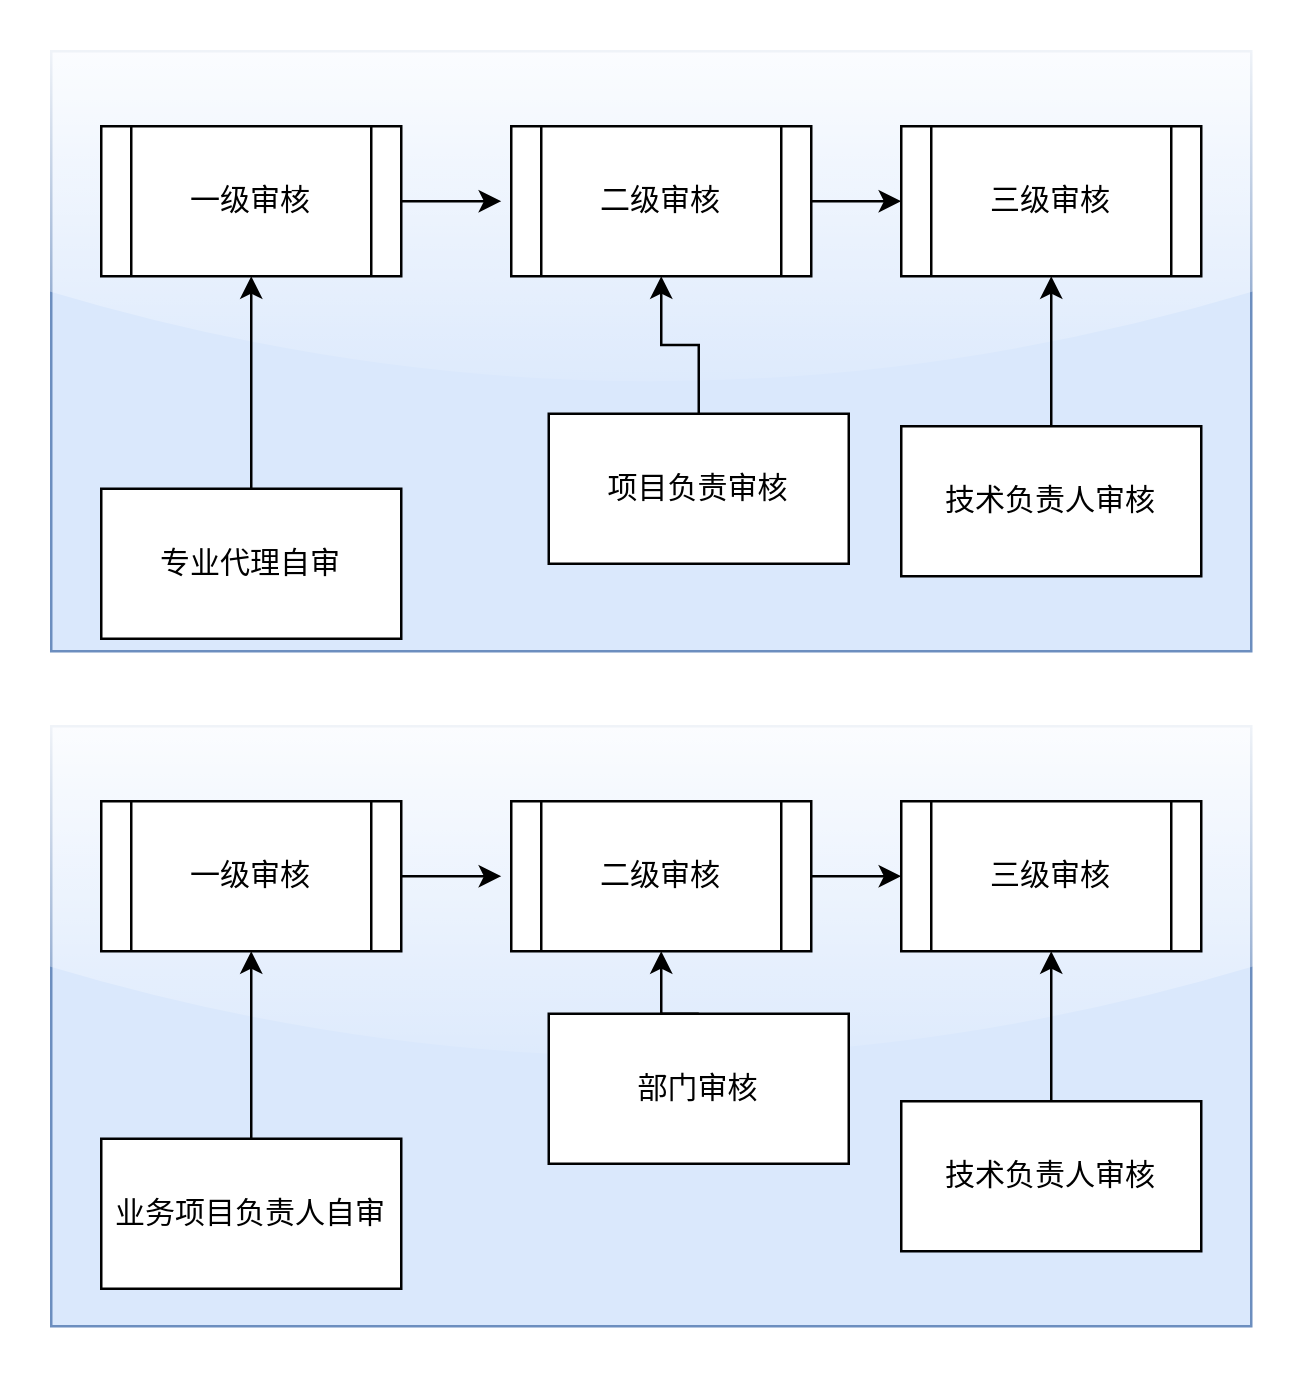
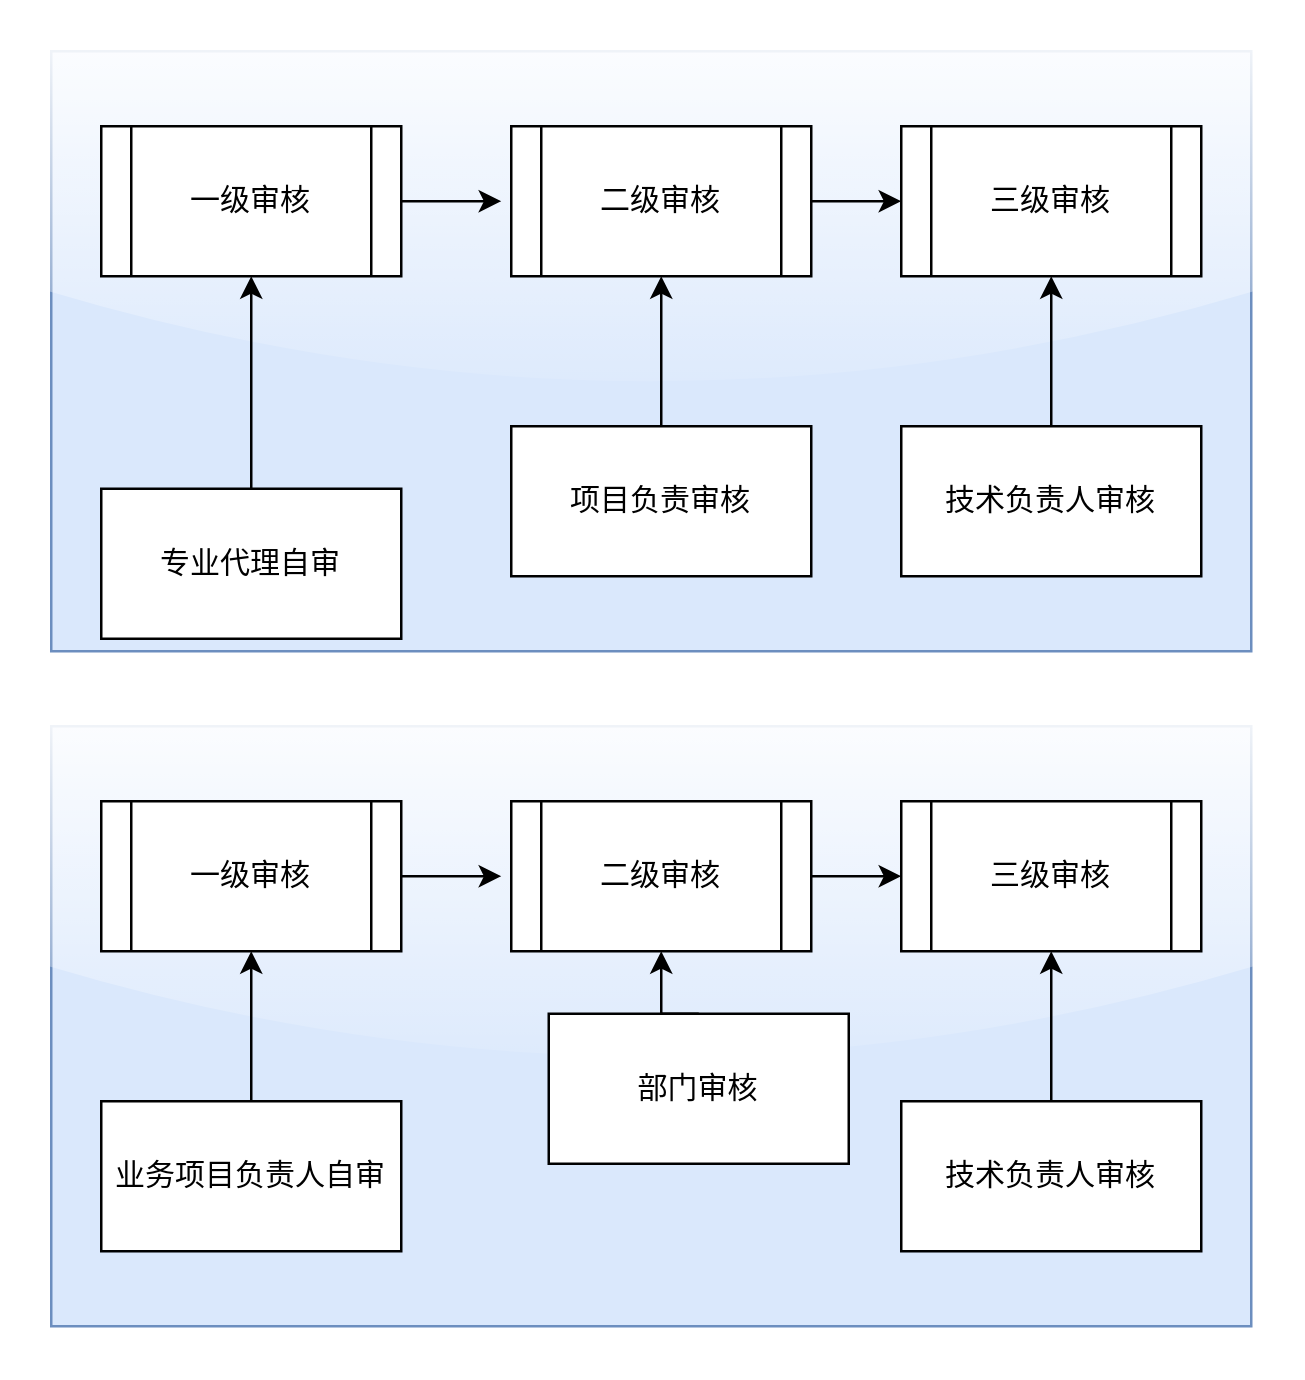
node "项目负责审核": moved (699, 489) -> (661, 501)
node "业务项目负责人自审": moved (251, 1214) -> (251, 1176)
